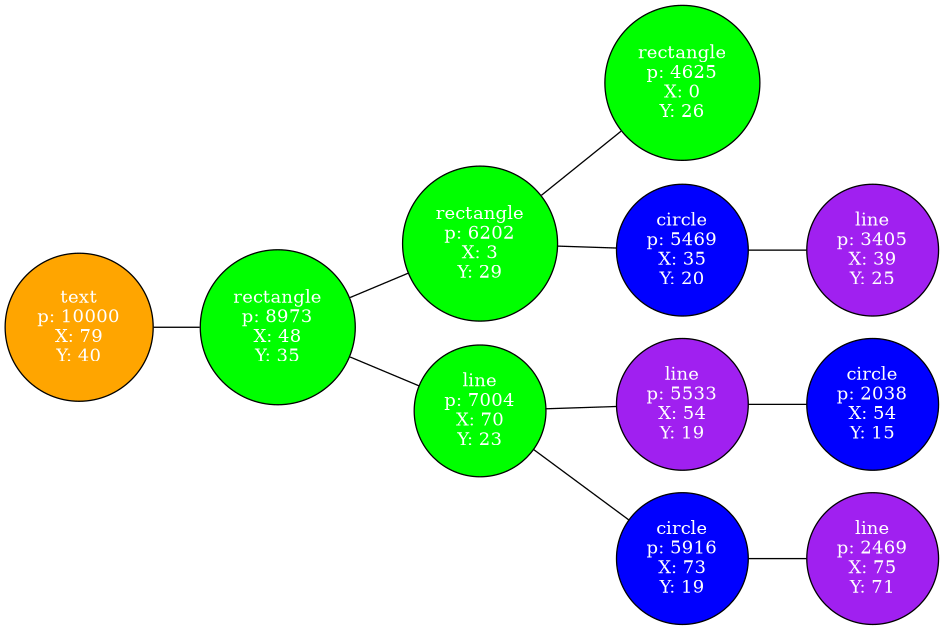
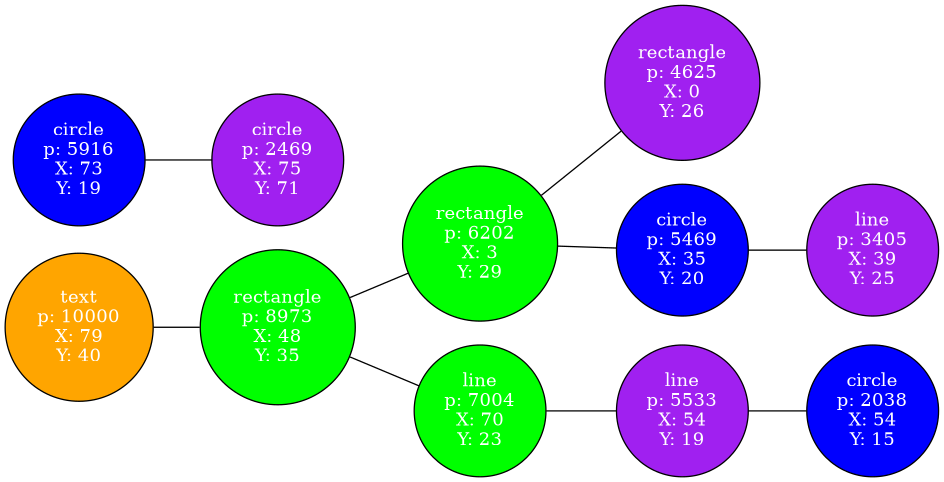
node "rectangle p: 4625 X: 0 Y: 26": fillcolor green -> purple
edge "line p: 7004 X: 70 Y: 23" -- "circle p: 5916 X: 73 Y: 19": removed
node "line p: 2469 X: 75 Y: 71": label "line p: 2469 X: 75 Y: 71" -> "circle p: 2469 X: 75 Y: 71"
